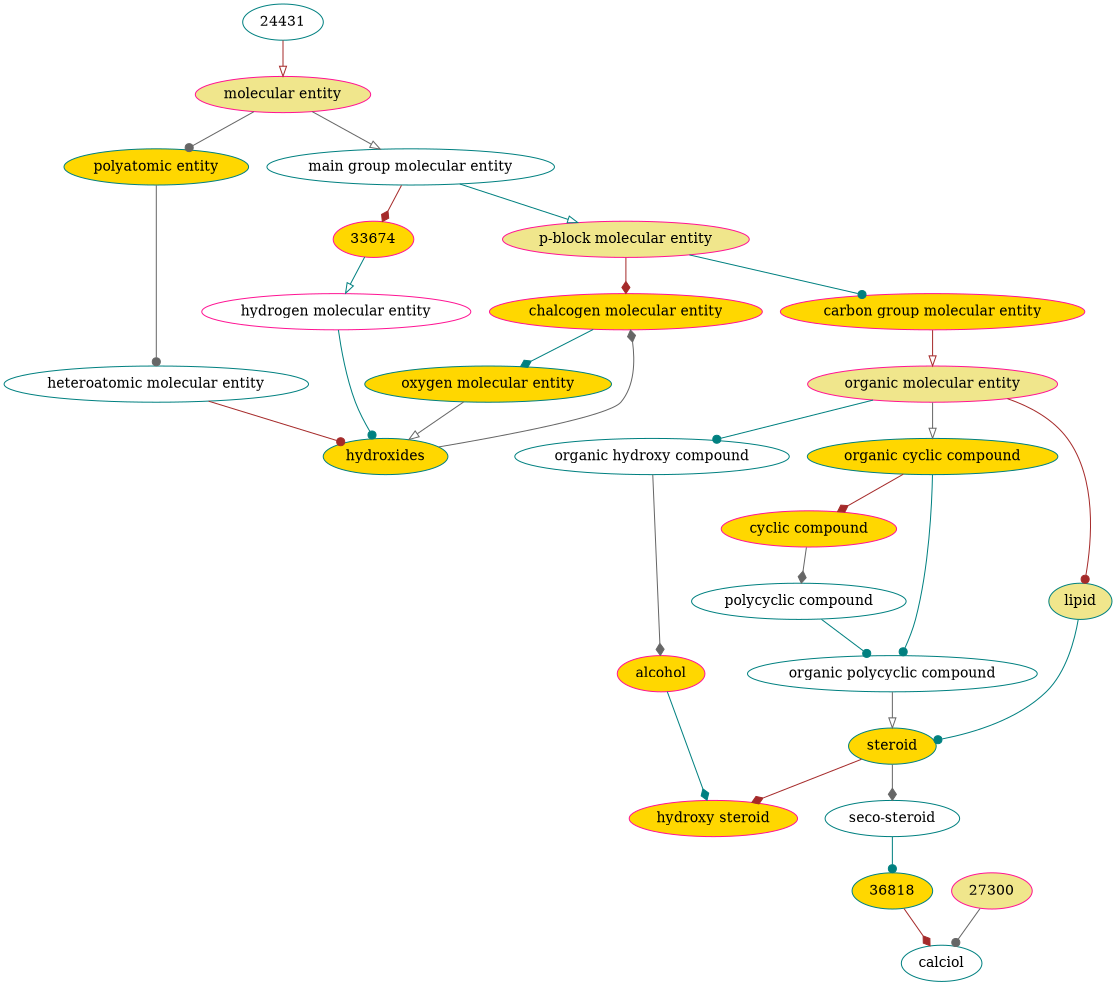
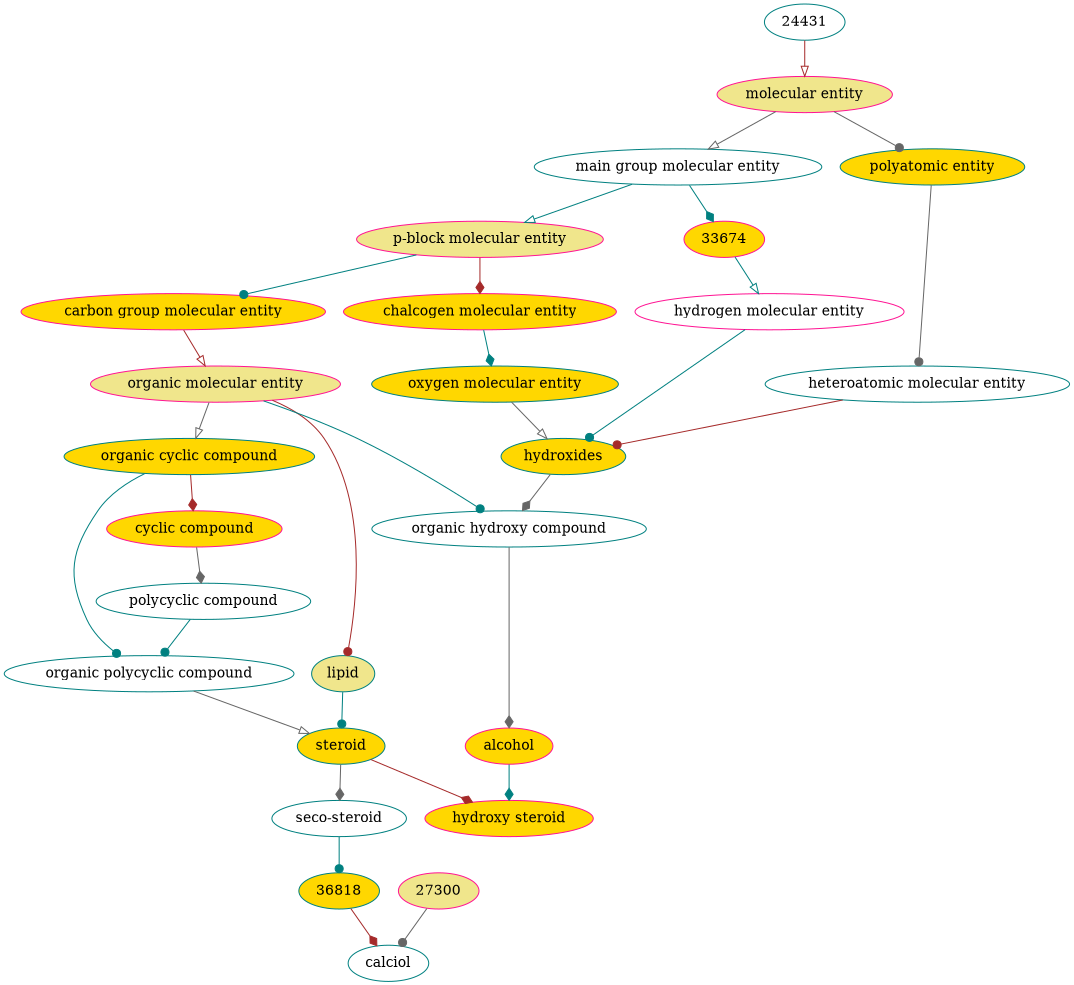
edge "main group molecular entity" -> "33674": color brown -> teal
edge "hydroxides" -> "chalcogen molecular entity": now "hydroxides" -> "organic hydroxy compound"
